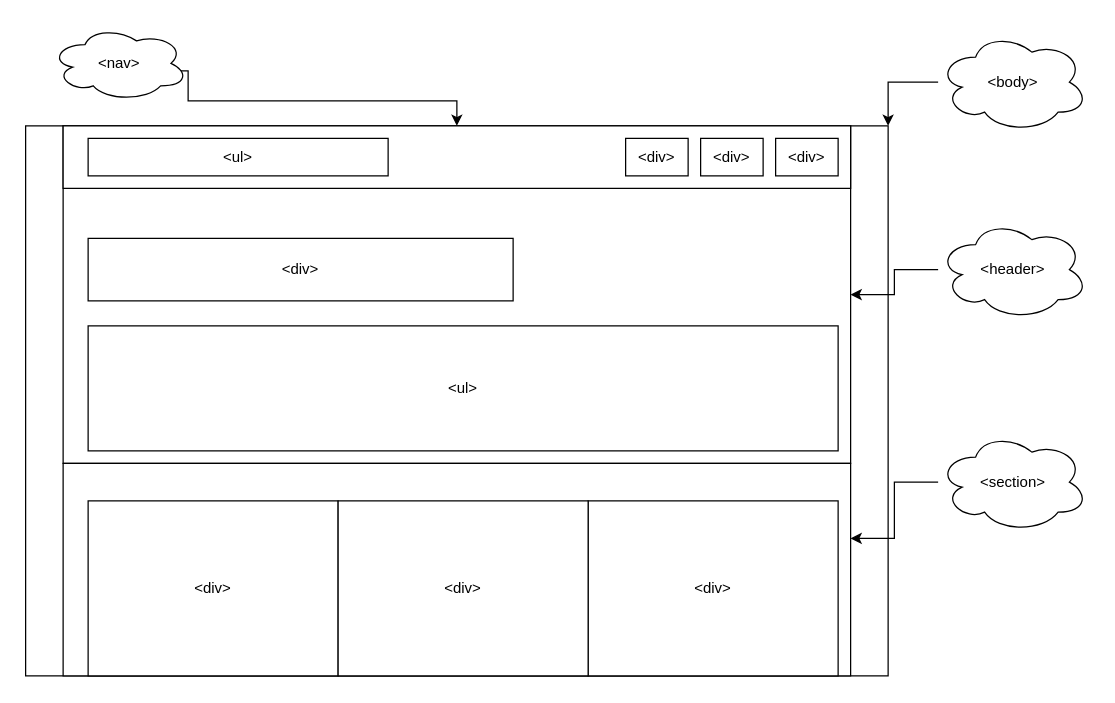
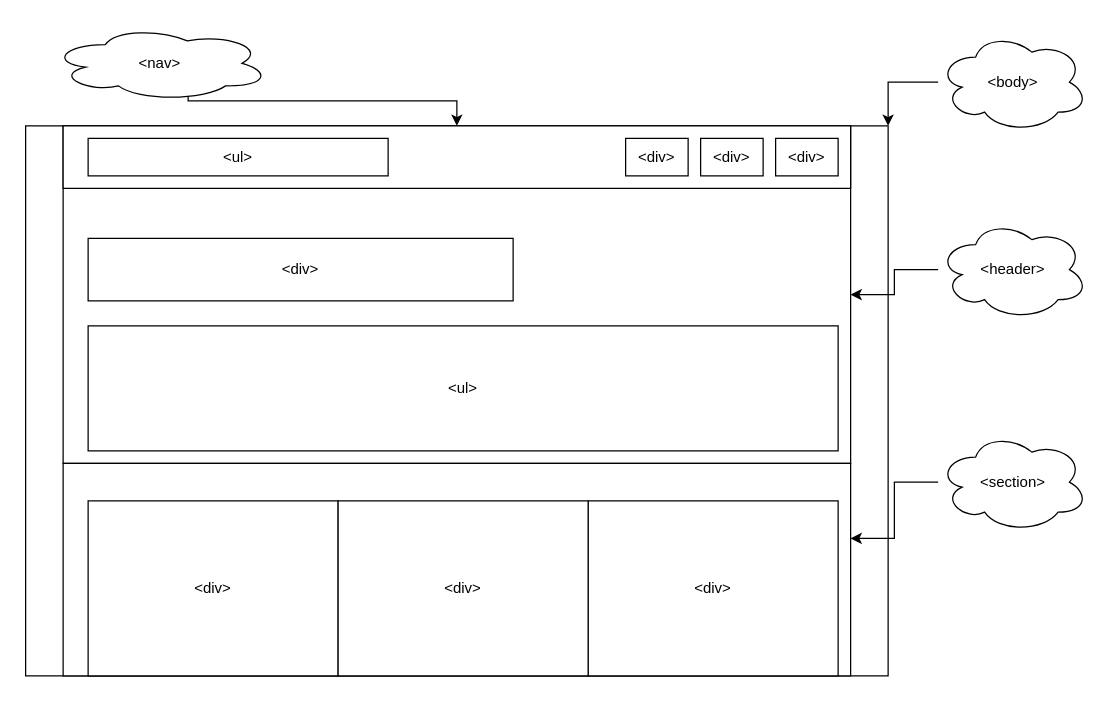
node "<nav>": size 138x75 -> 219x75
